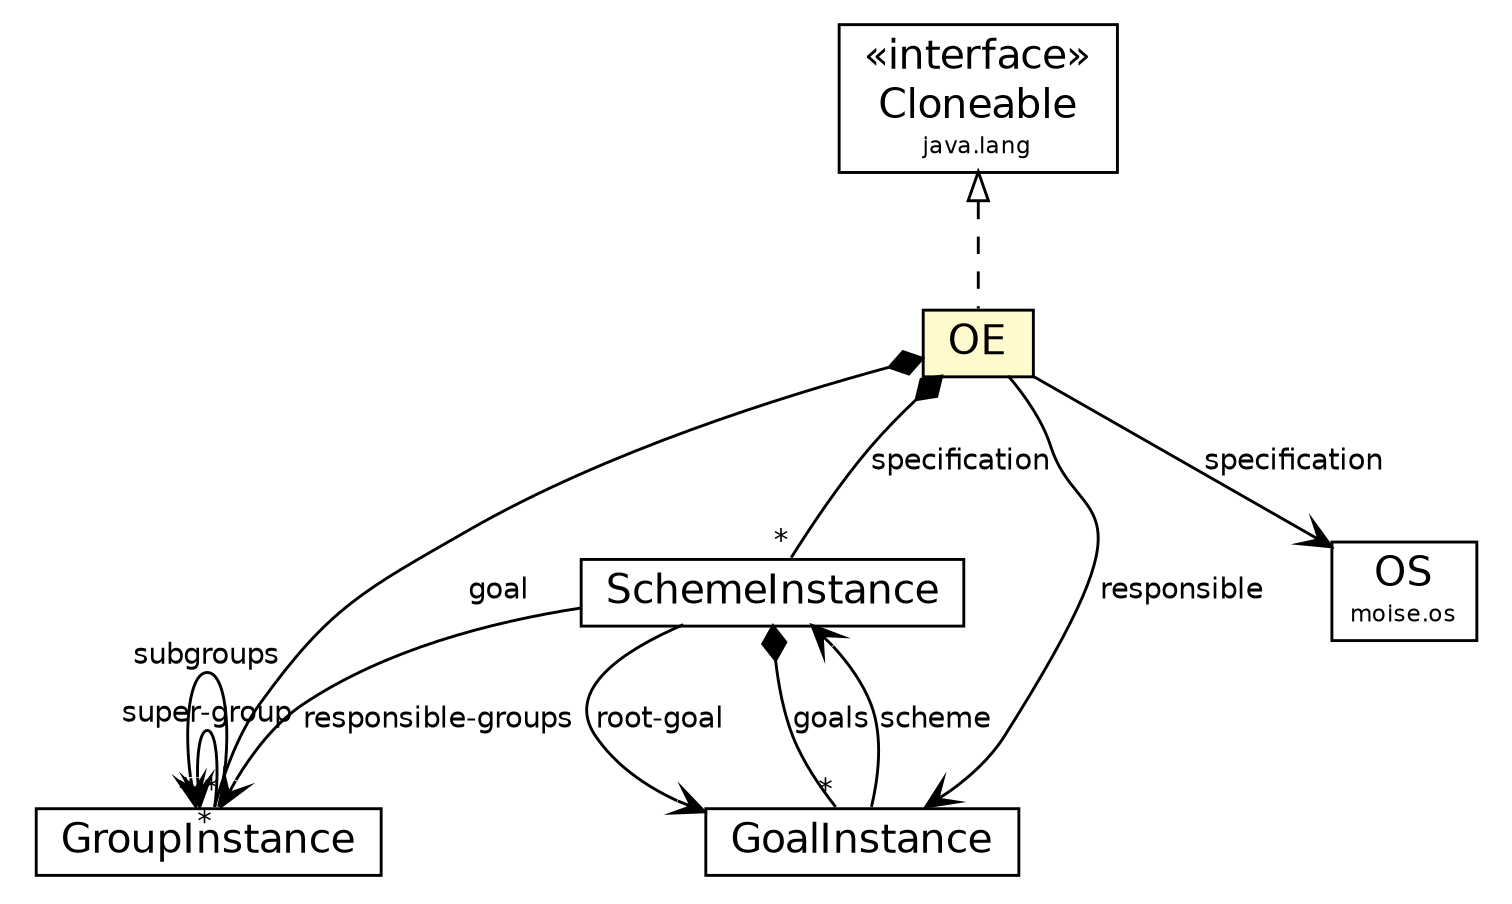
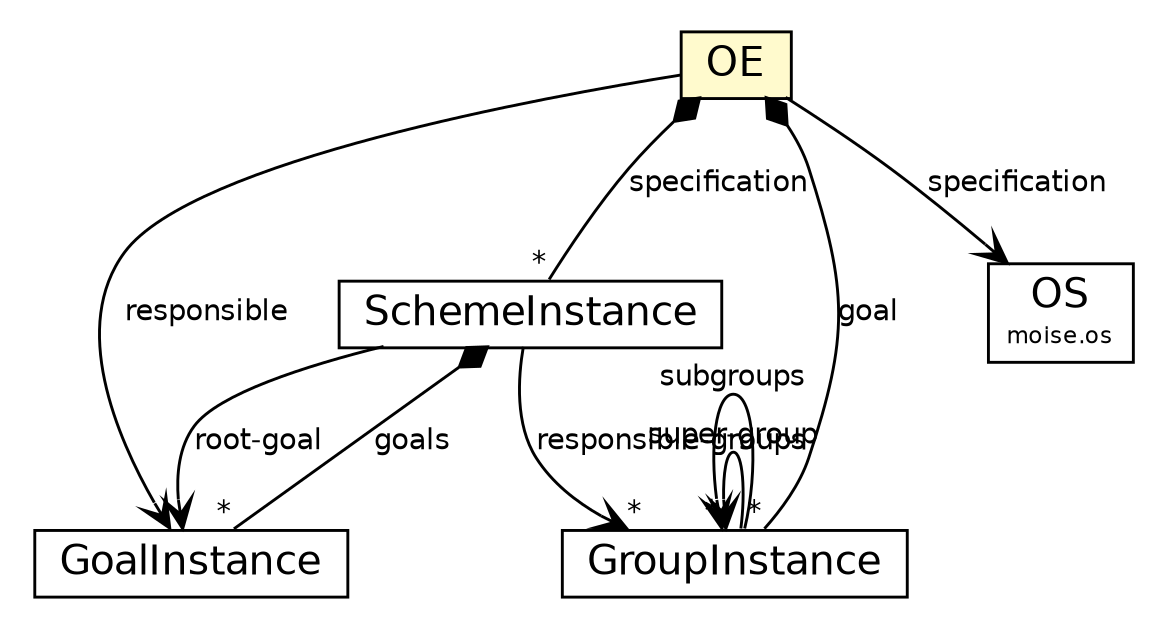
node "Cloneable": removed
edge "GoalInstance" -> "SchemeInstance": removed, label "scheme"
